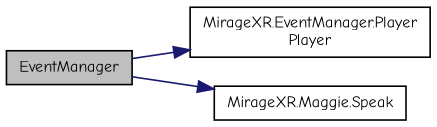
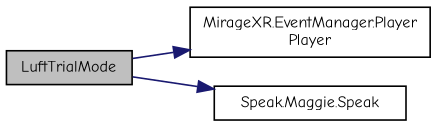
node "EventManager": label "EventManager" -> "LuftTrialMode"
node "MirageXR.Maggie.Speak": label "MirageXR.Maggie.Speak" -> "Speak.Maggie.Speak"
